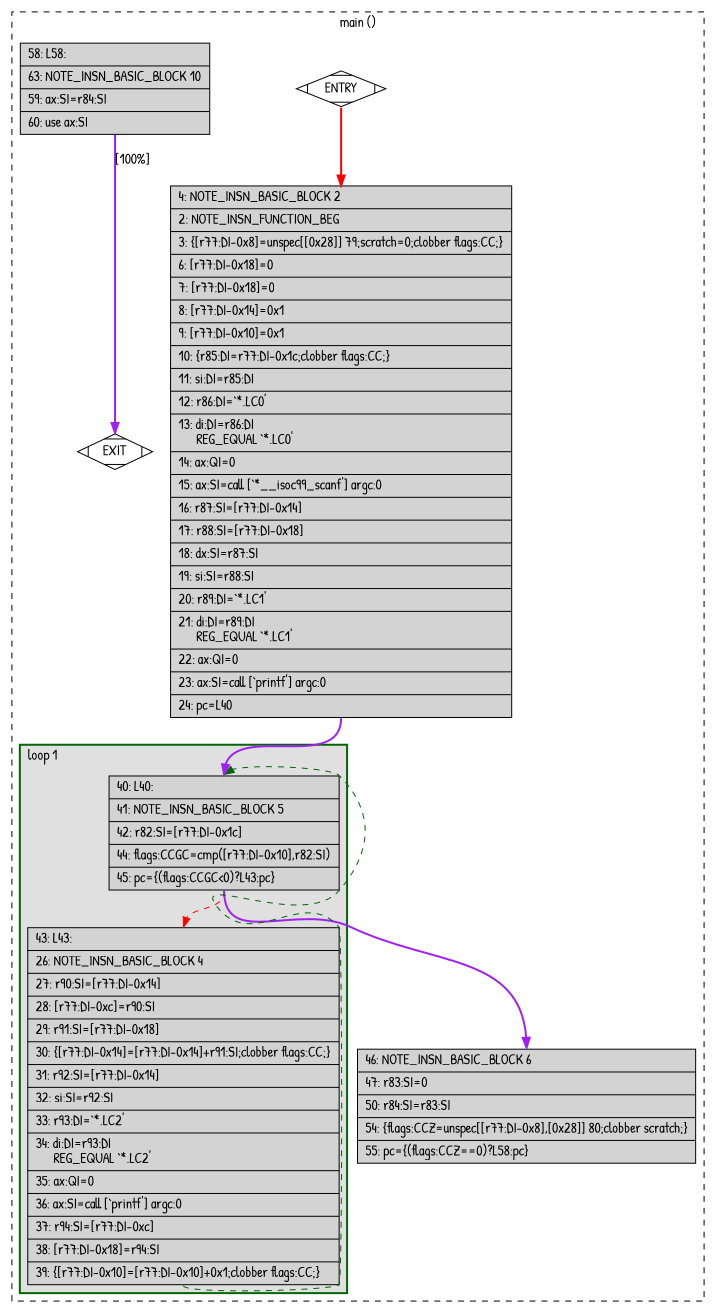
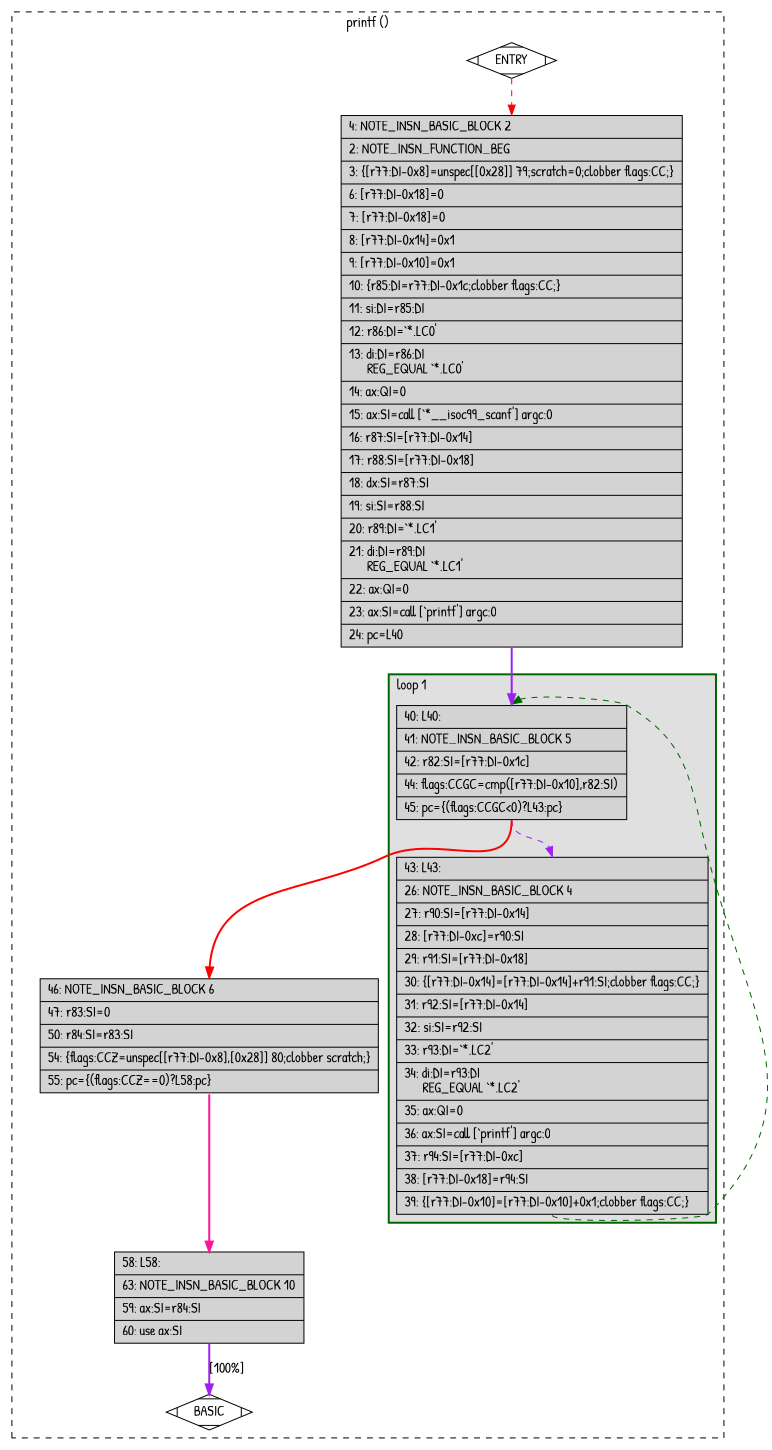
cluster "main ()": label "main ()" -> "printf ()"
edge "ENTRY" -> "4: NOTE_INSN_BASIC_BLOCK 2": style bold -> dashed
node "EXIT": label "EXIT" -> "BASIC"
edge "40: L40:" -> "43: L43:": color red -> purple
edge "40: L40:" -> "46: NOTE_INSN_BASIC_BLOCK 6": color purple -> red
edge "46: NOTE_INSN_BASIC_BLOCK 6" -> "58: L58:": added
